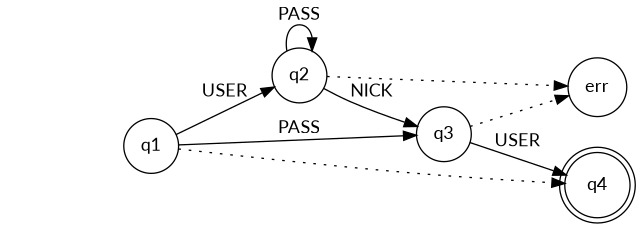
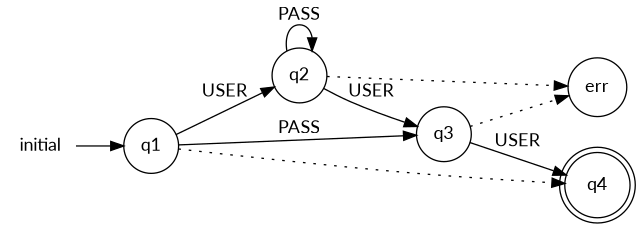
edge "q2" -> "q3": label "NICK" -> "USER"
node "initial": added
